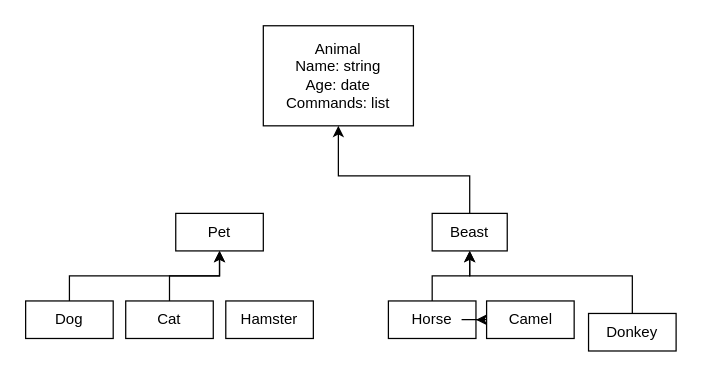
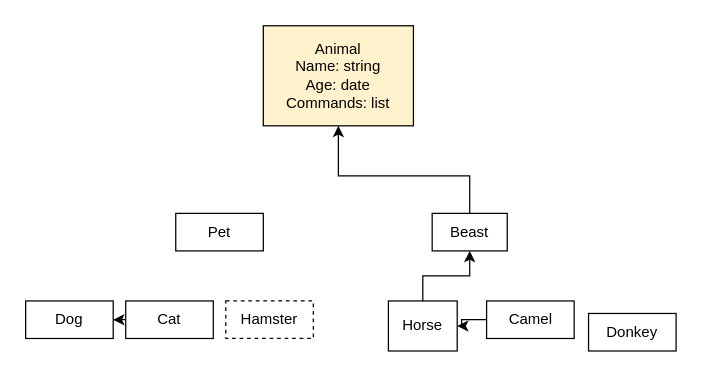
node "Animal Name: string Age: date Commands: list": fillcolor #ffffff -> #fff2cc
edge "Dog" -> "Pet": removed
edge "Donkey" -> "Beast": removed
edge "Cat" -> "Pet": now "Cat" -> "Dog"
node "Hamster": style solid -> dashed
node "Horse": size 88x38 -> 69x50
